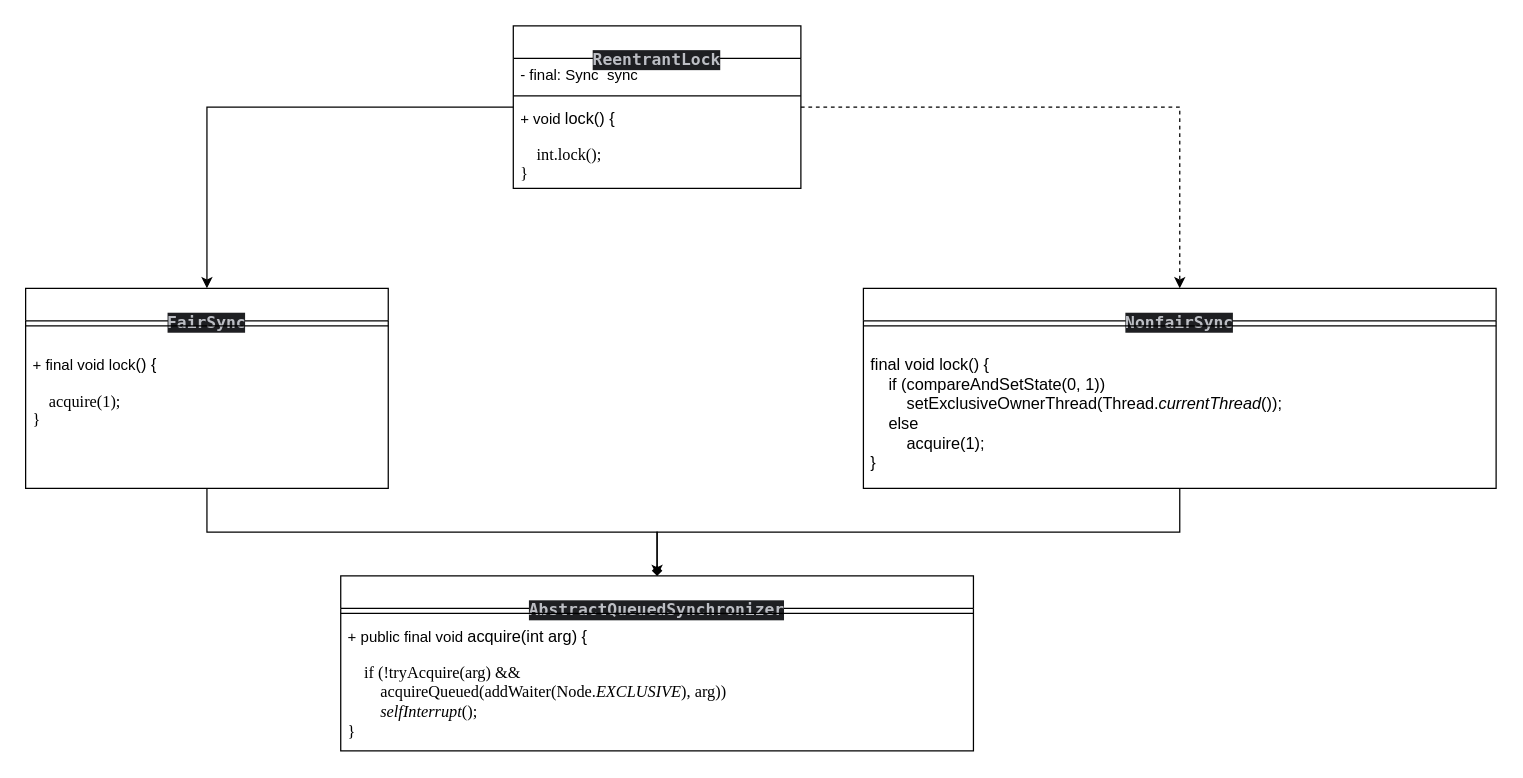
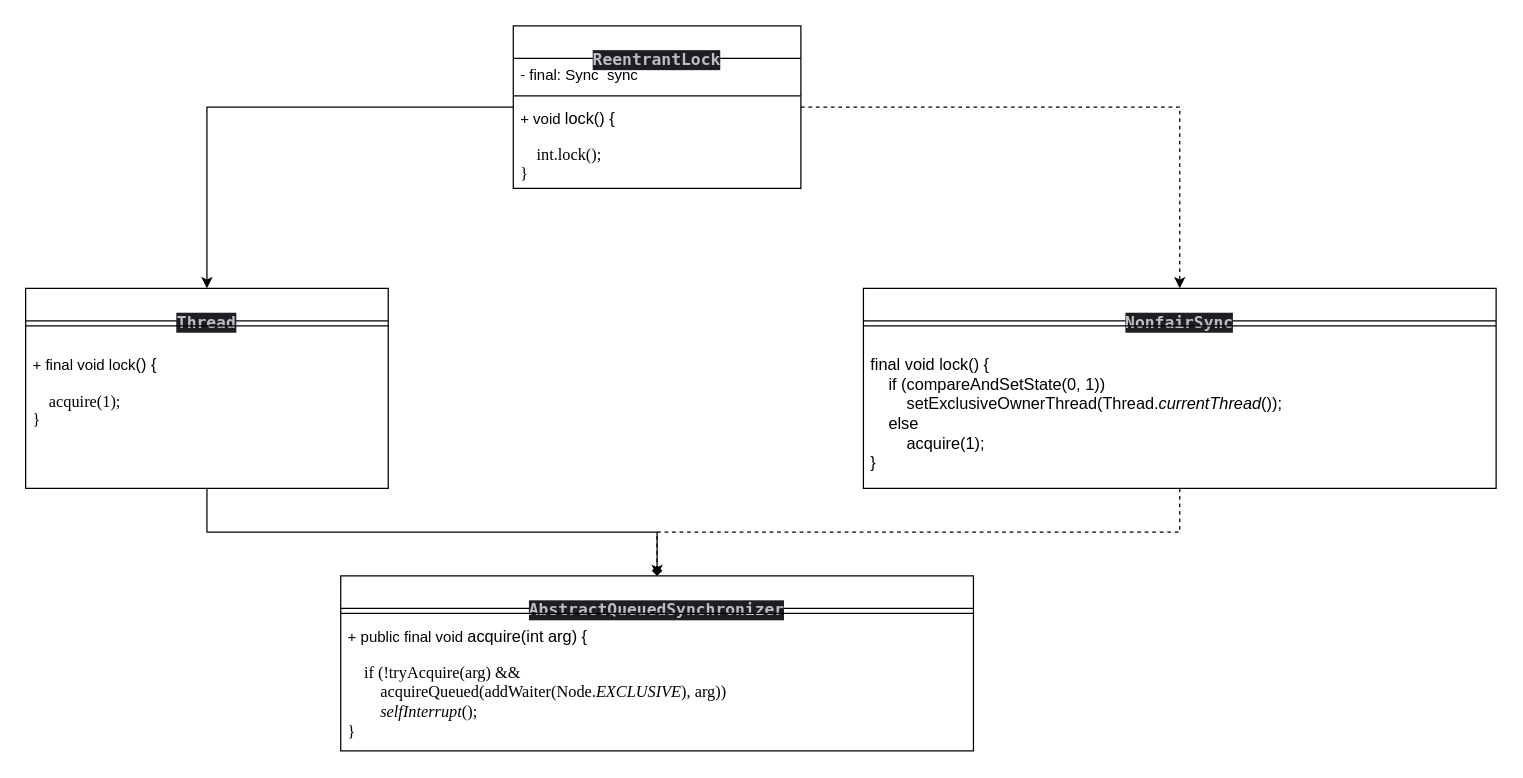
node "FairSync": label "FairSync" -> "Thread"
edge "NonfairSync" -> "AbstractQueuedSynchronizer": style solid -> dashed
